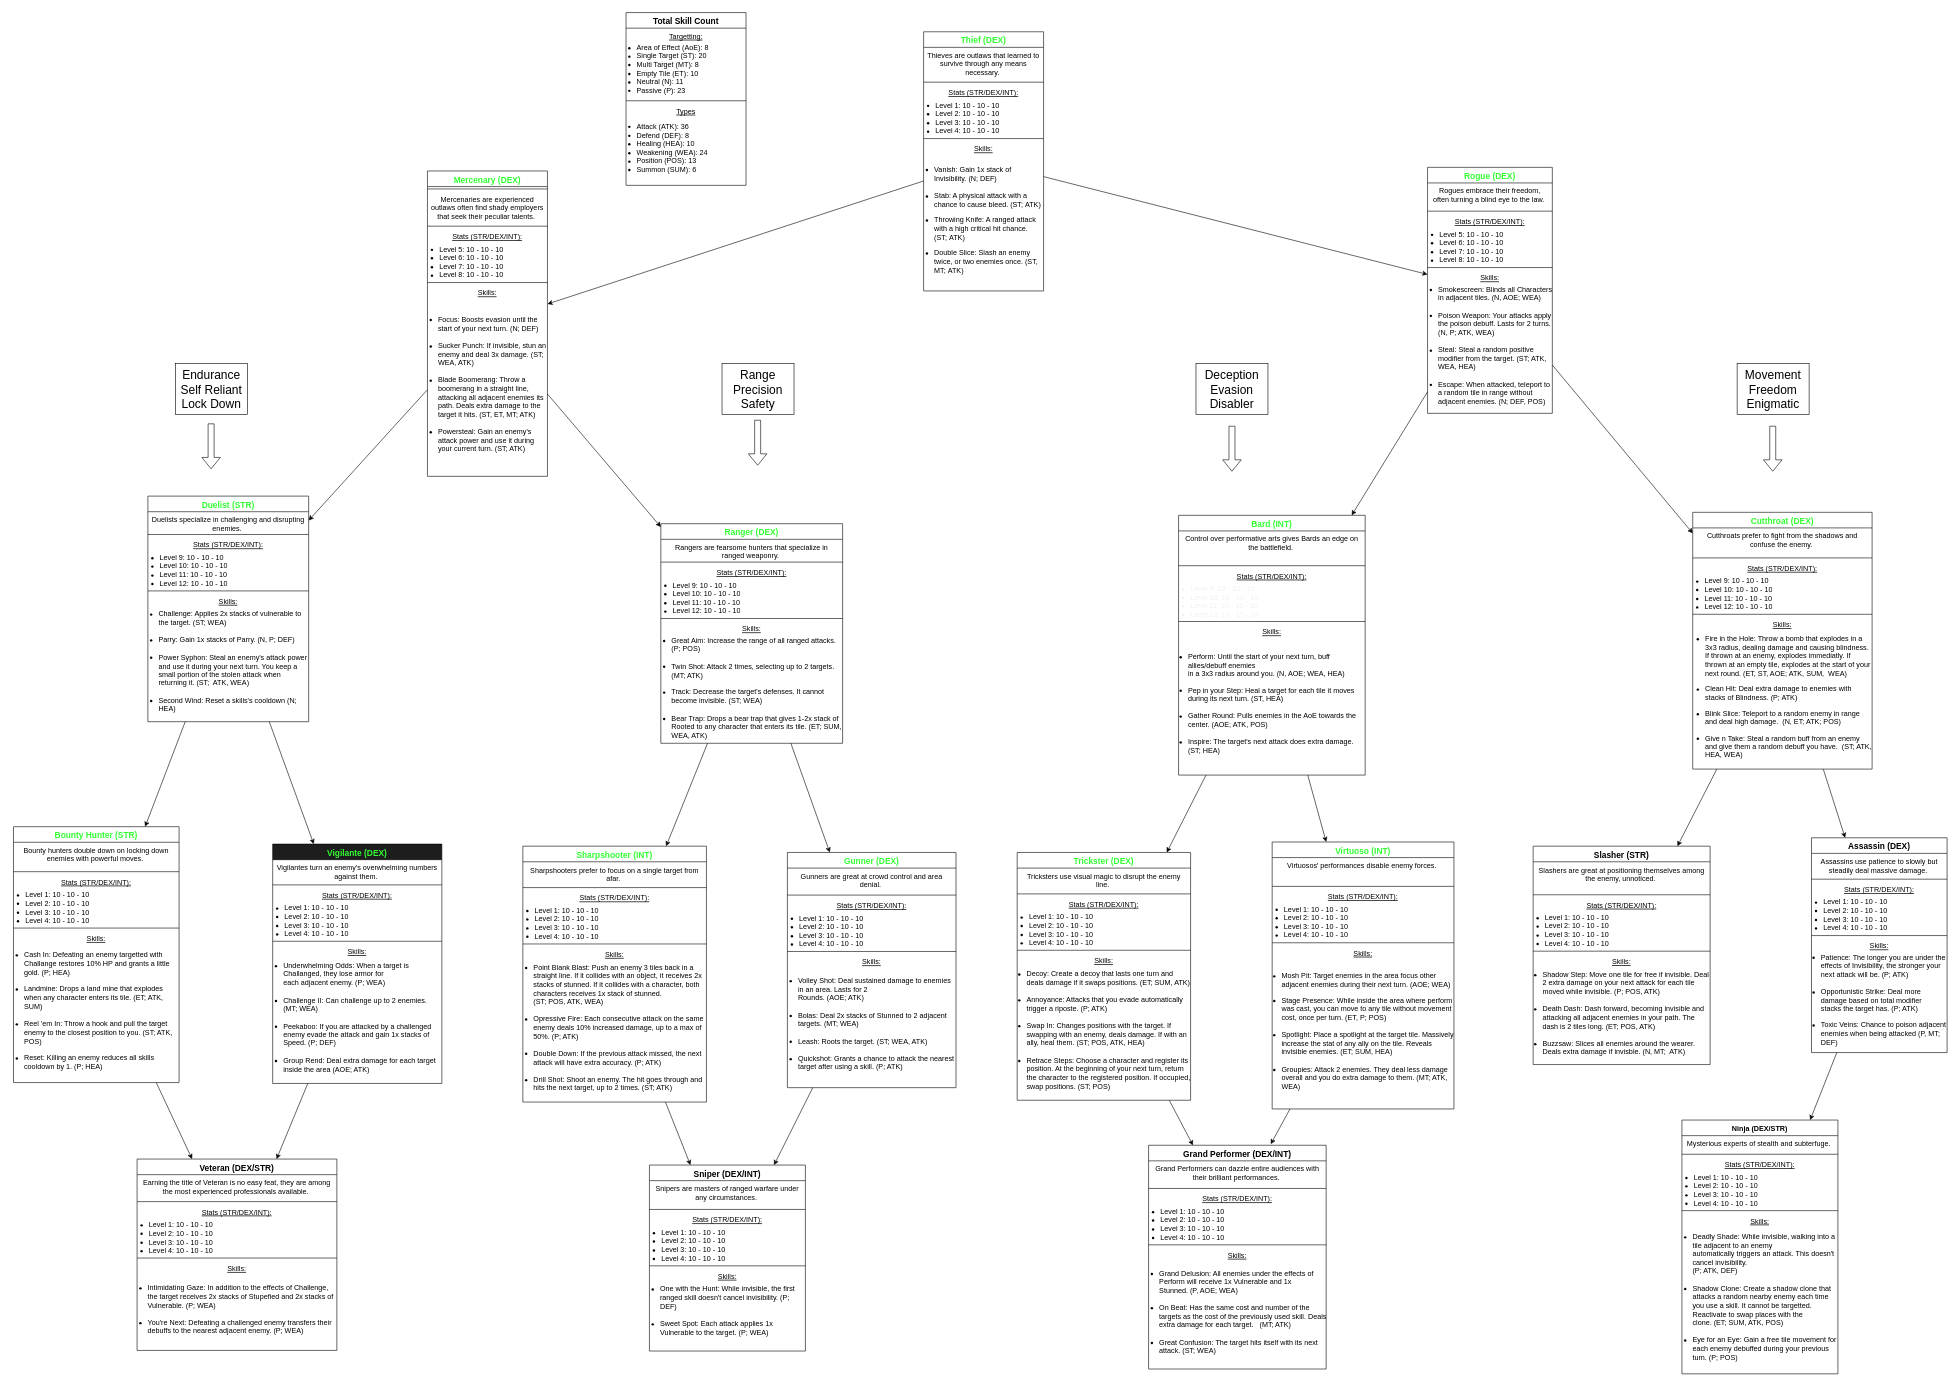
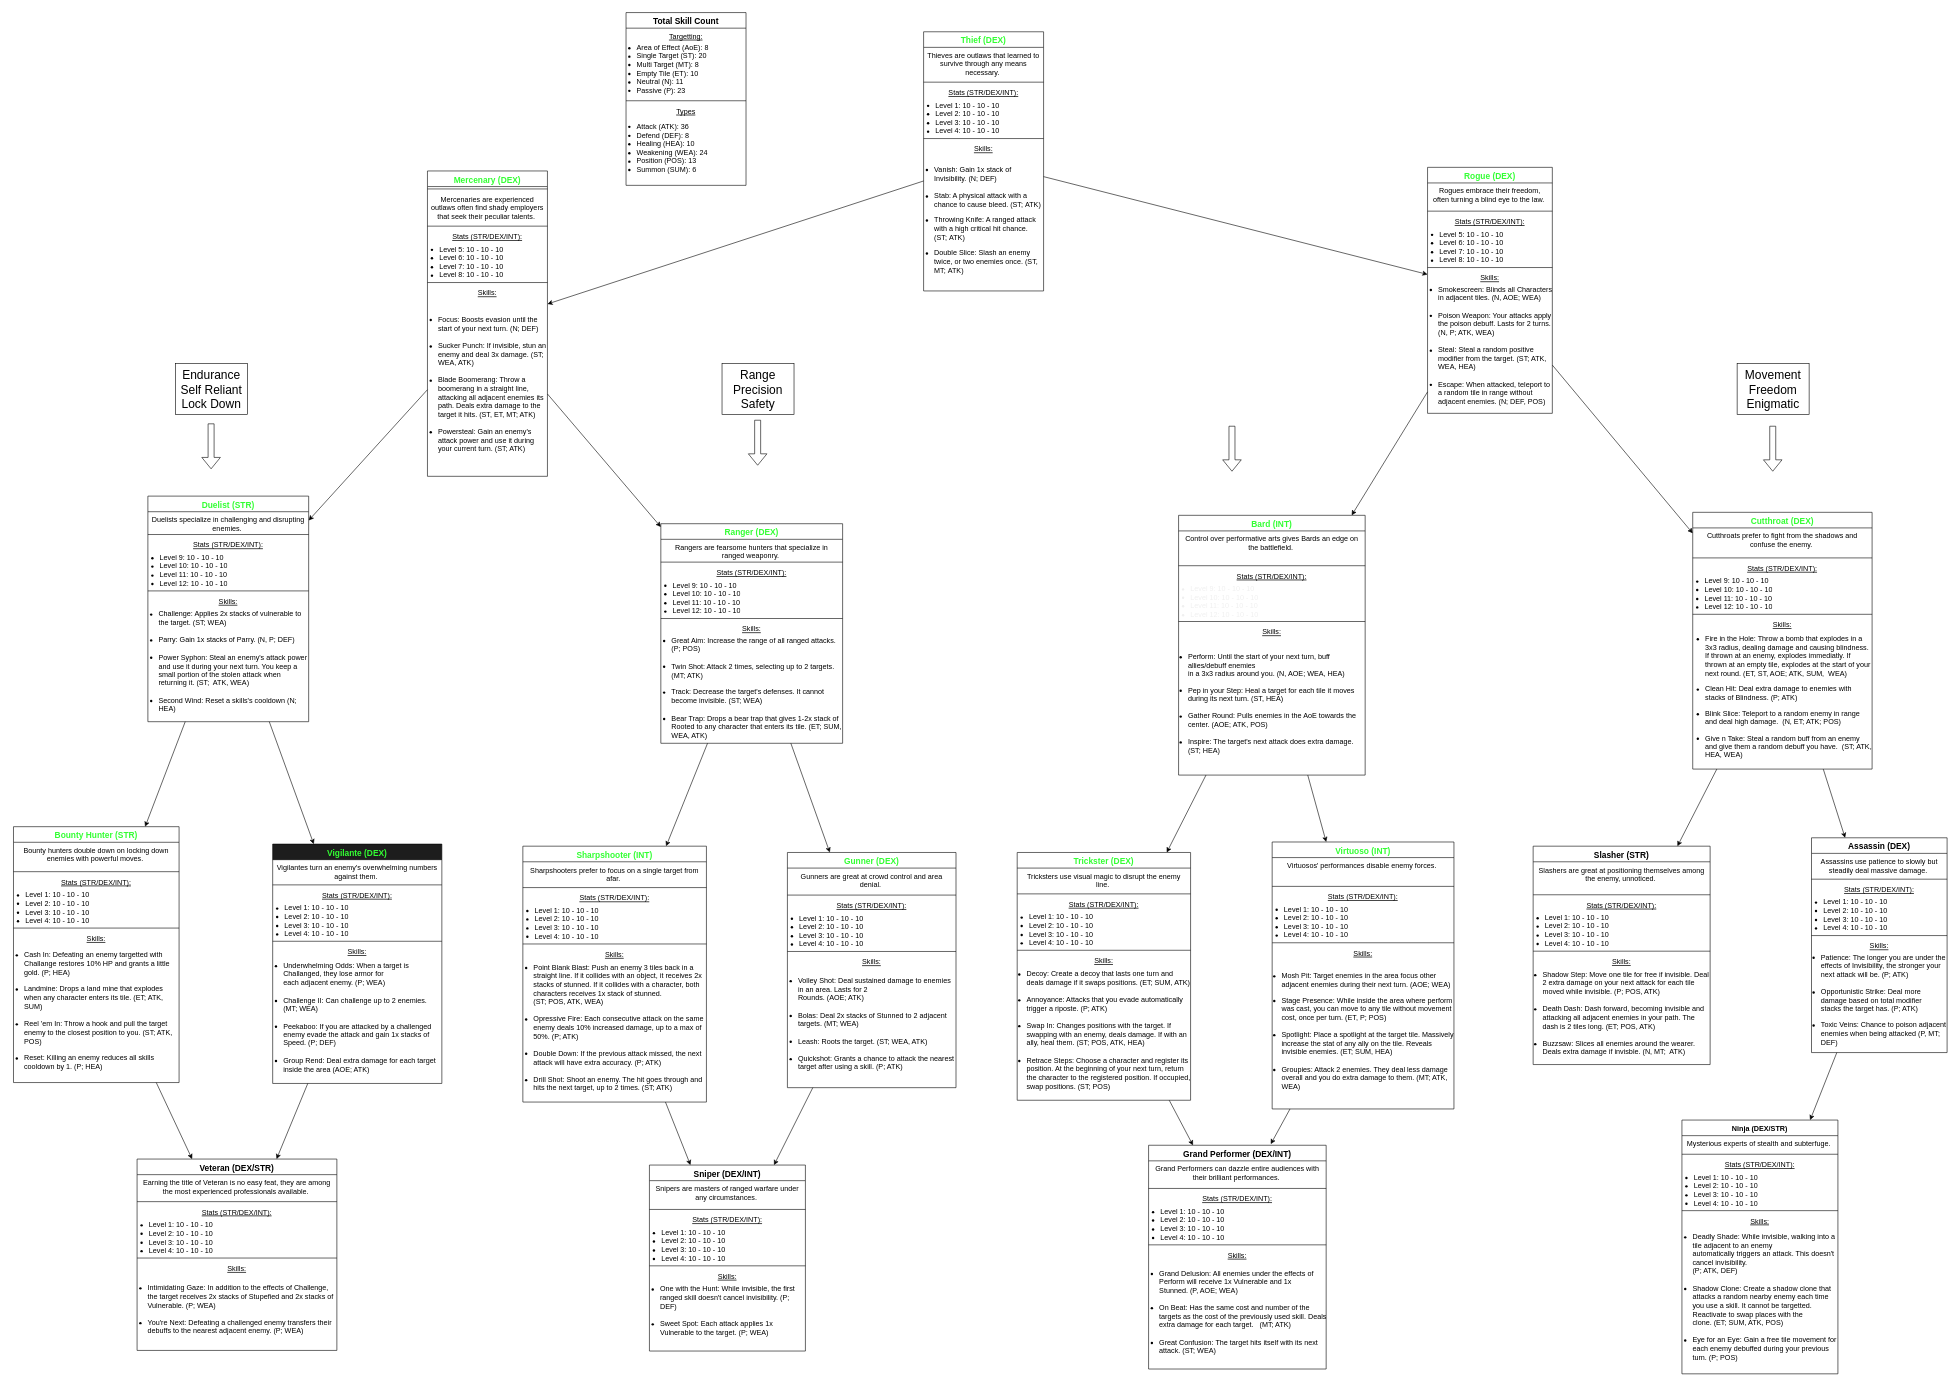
node "Deception Evasion Disabler": removed
